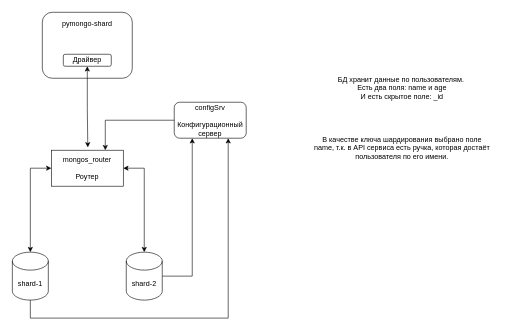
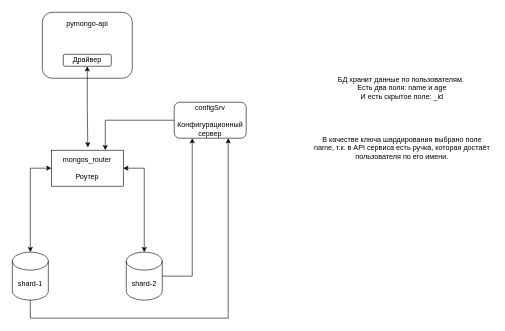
node "pymongo-shard": label "pymongo-shard" -> "pymongo-api"
